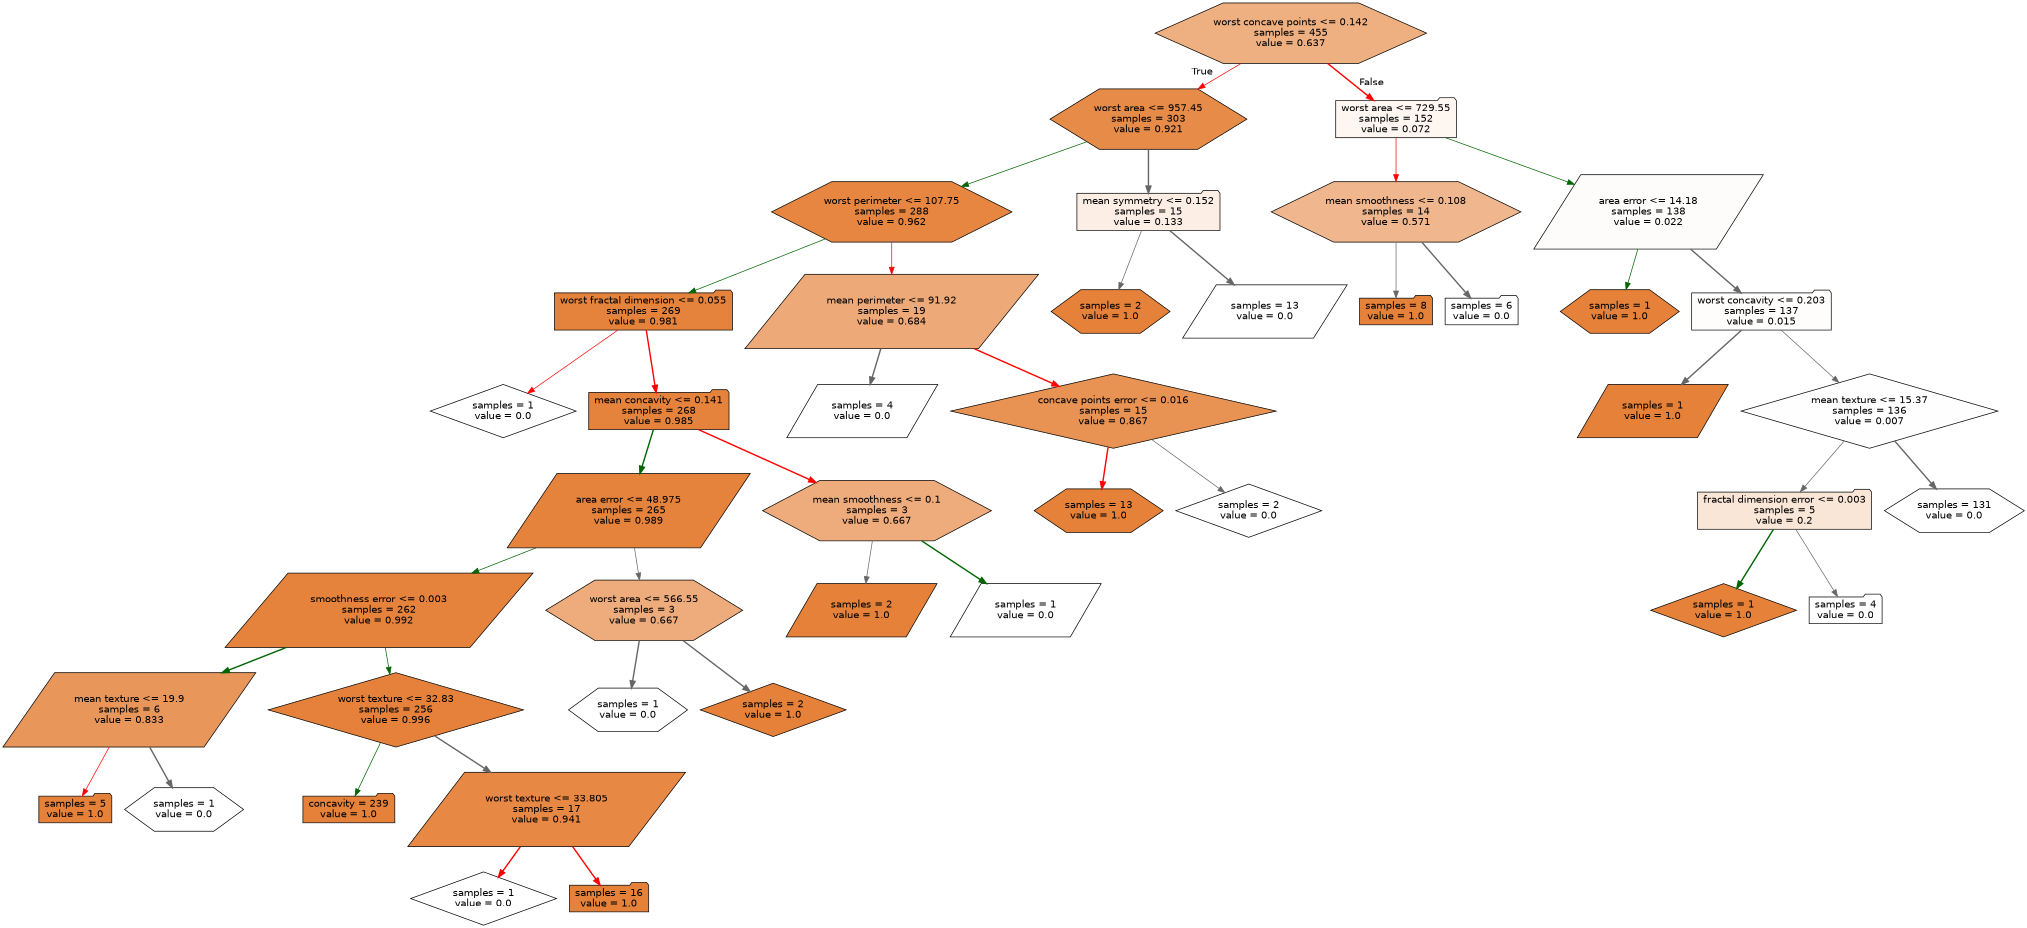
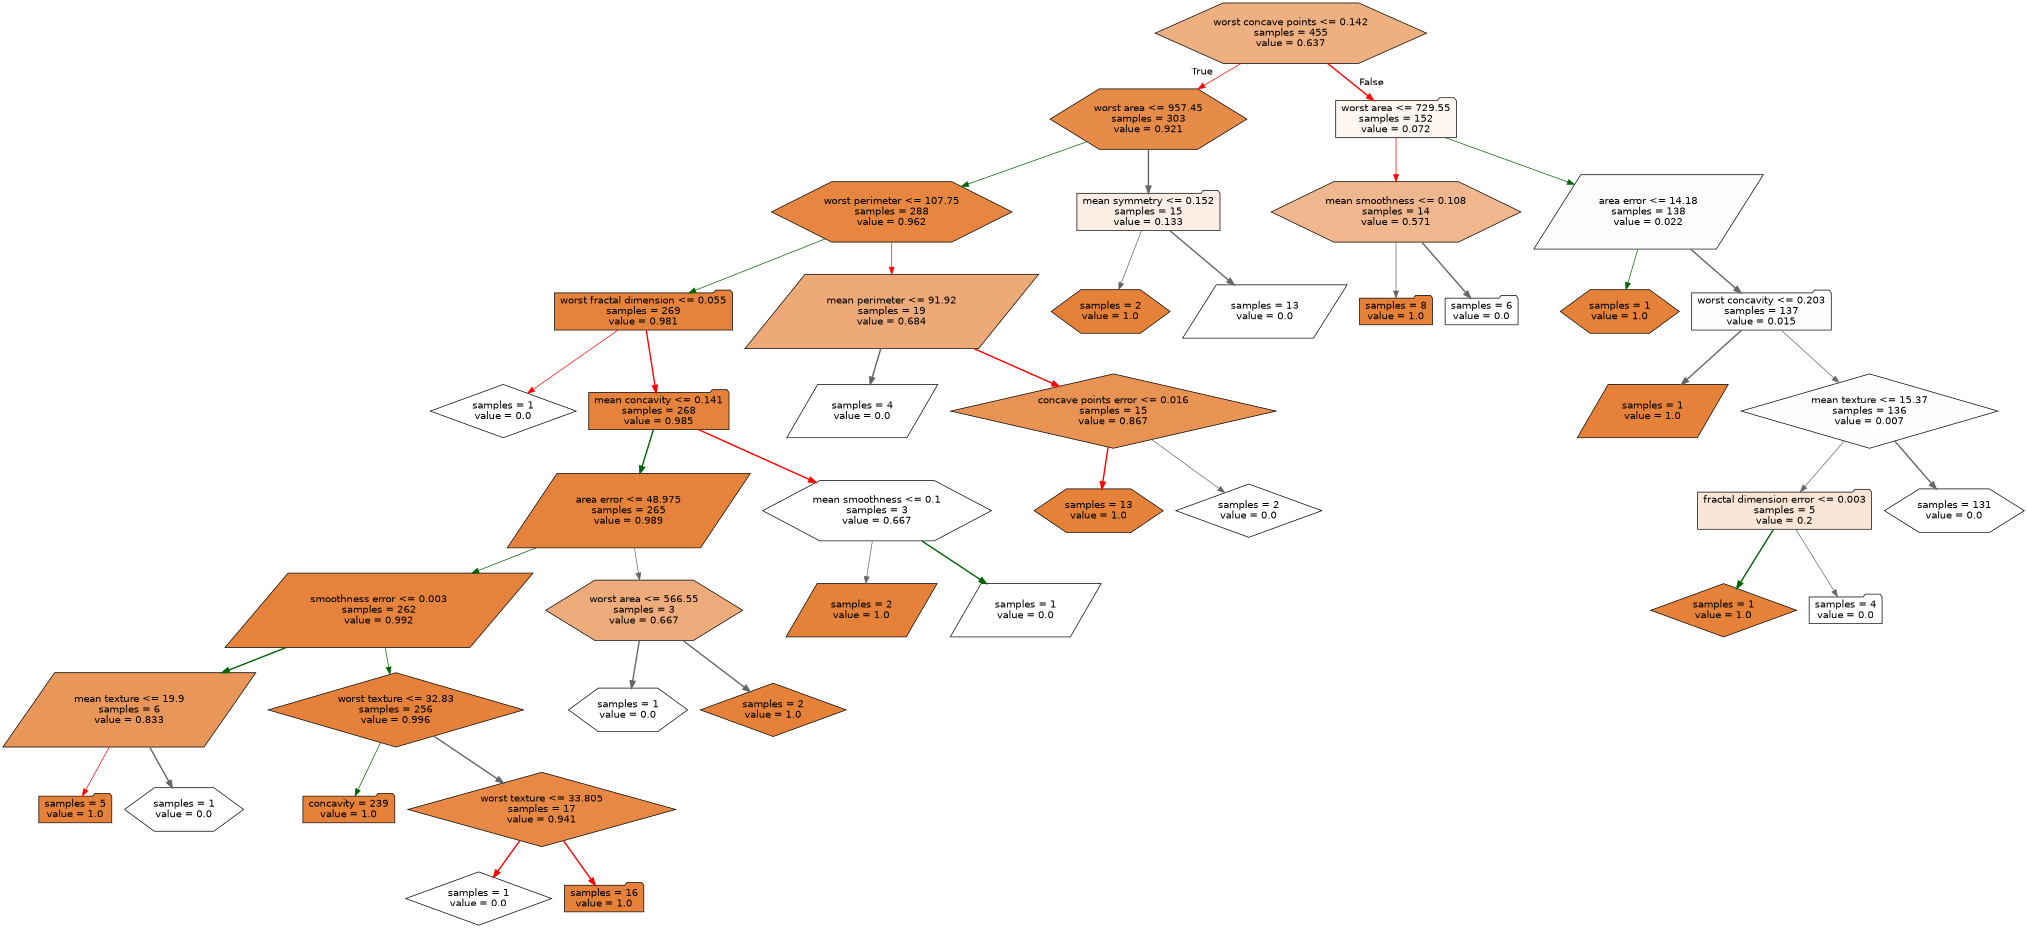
node "mean smoothness <= 0.1 samples = 3 value = 0.667": fillcolor #eeab7b -> #ffffff
node "worst texture <= 33.805 samples = 17 value = 0.941": shape parallelogram -> diamond
